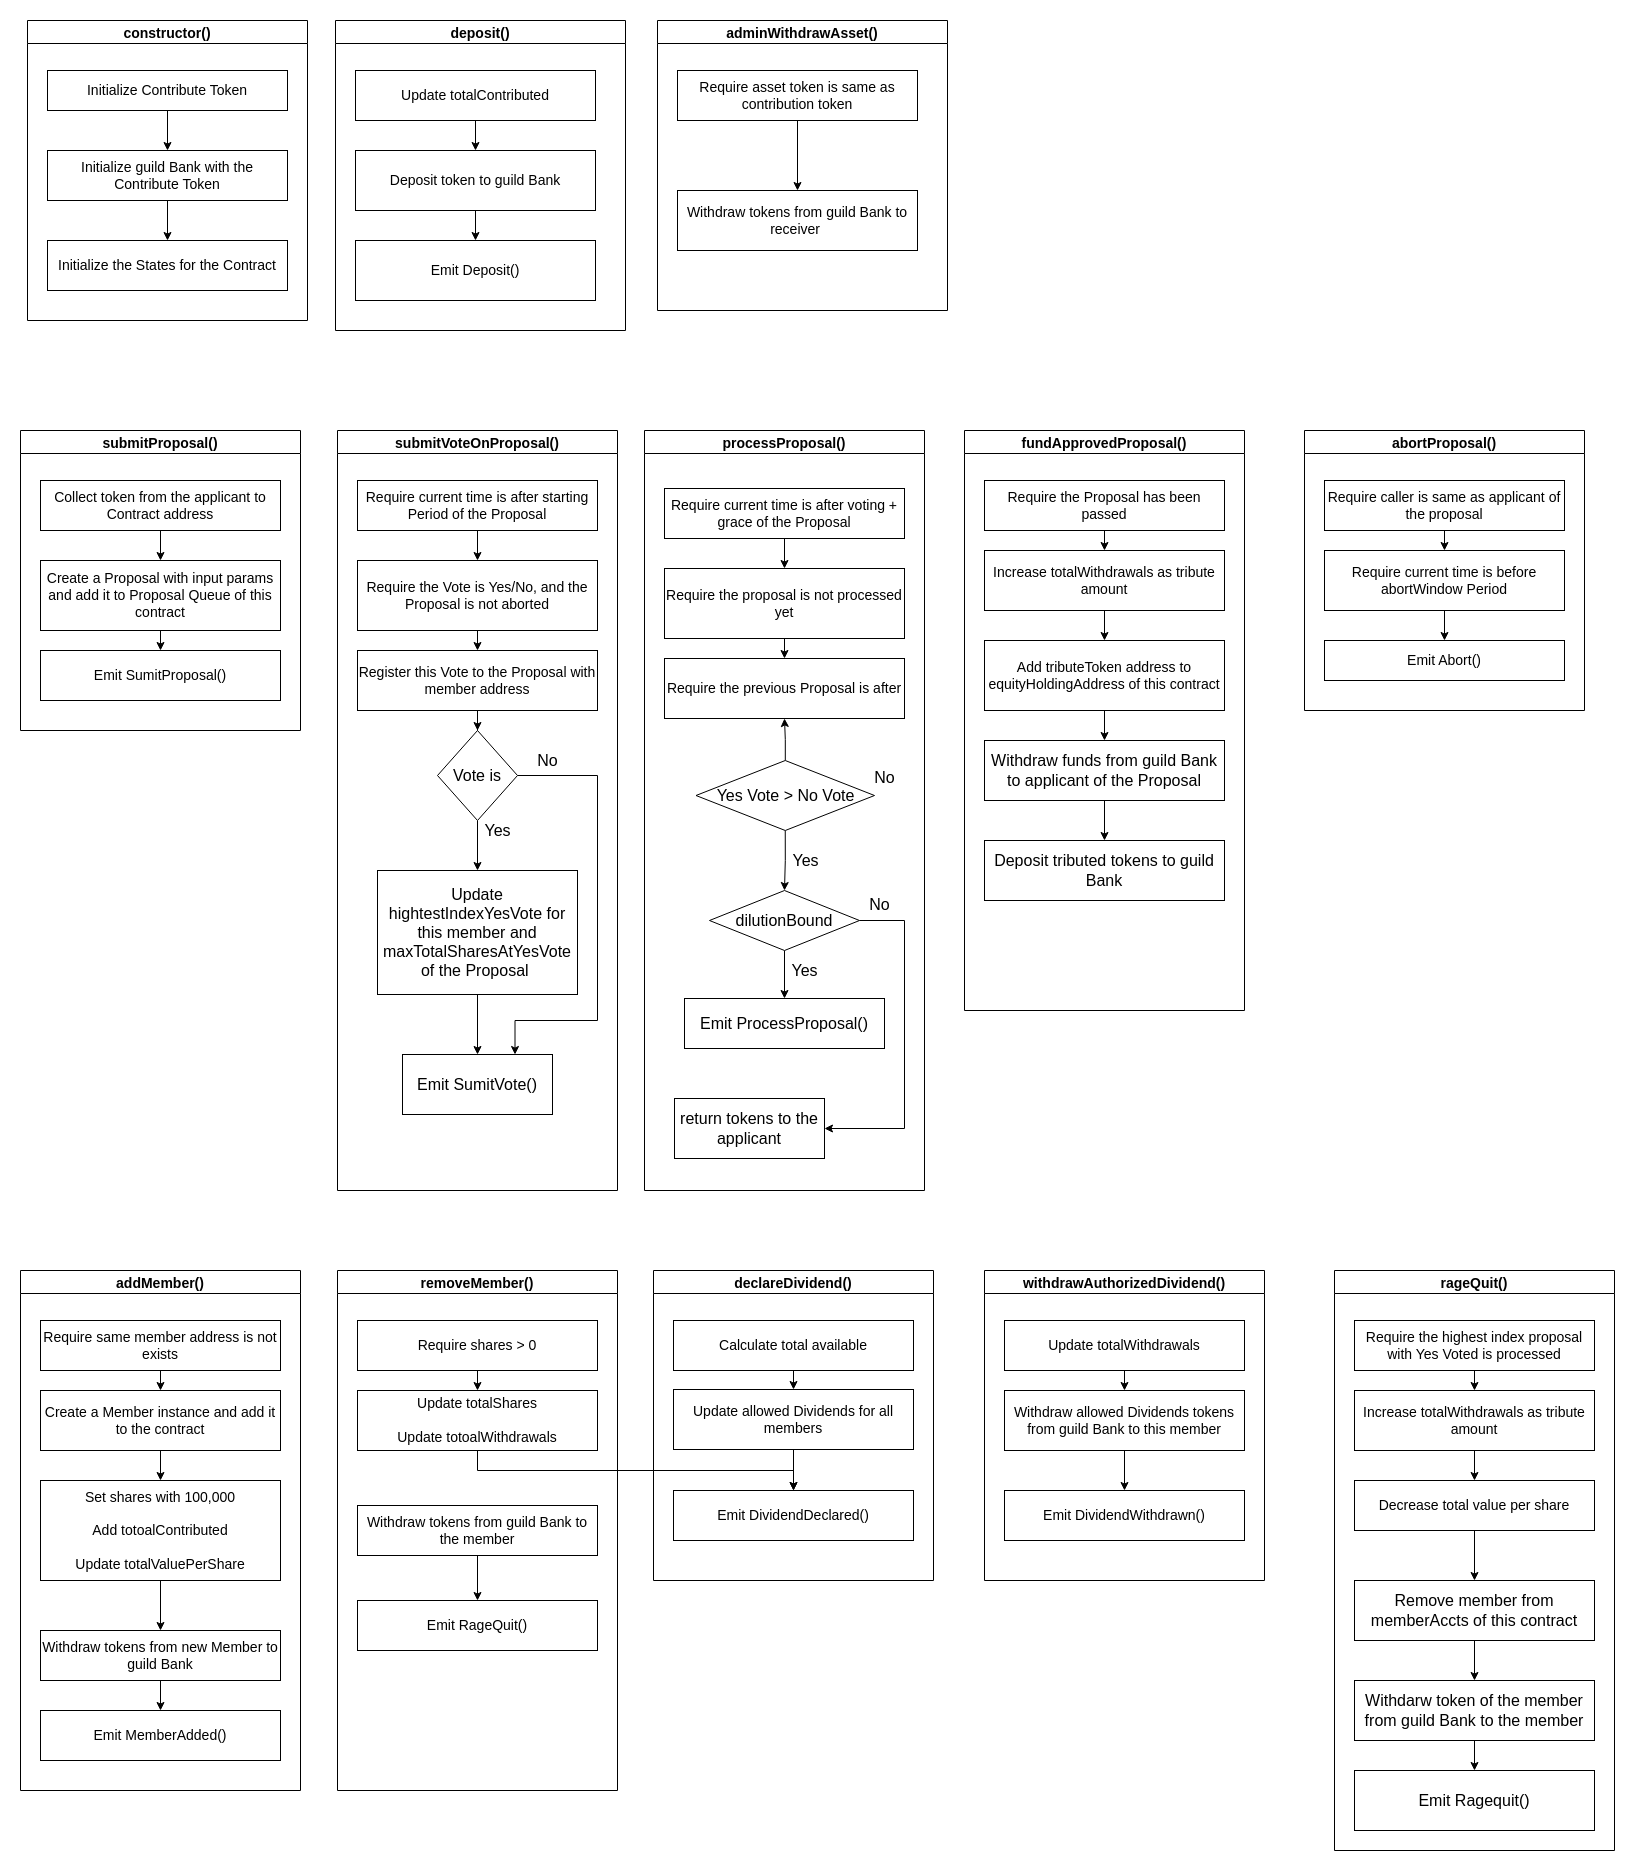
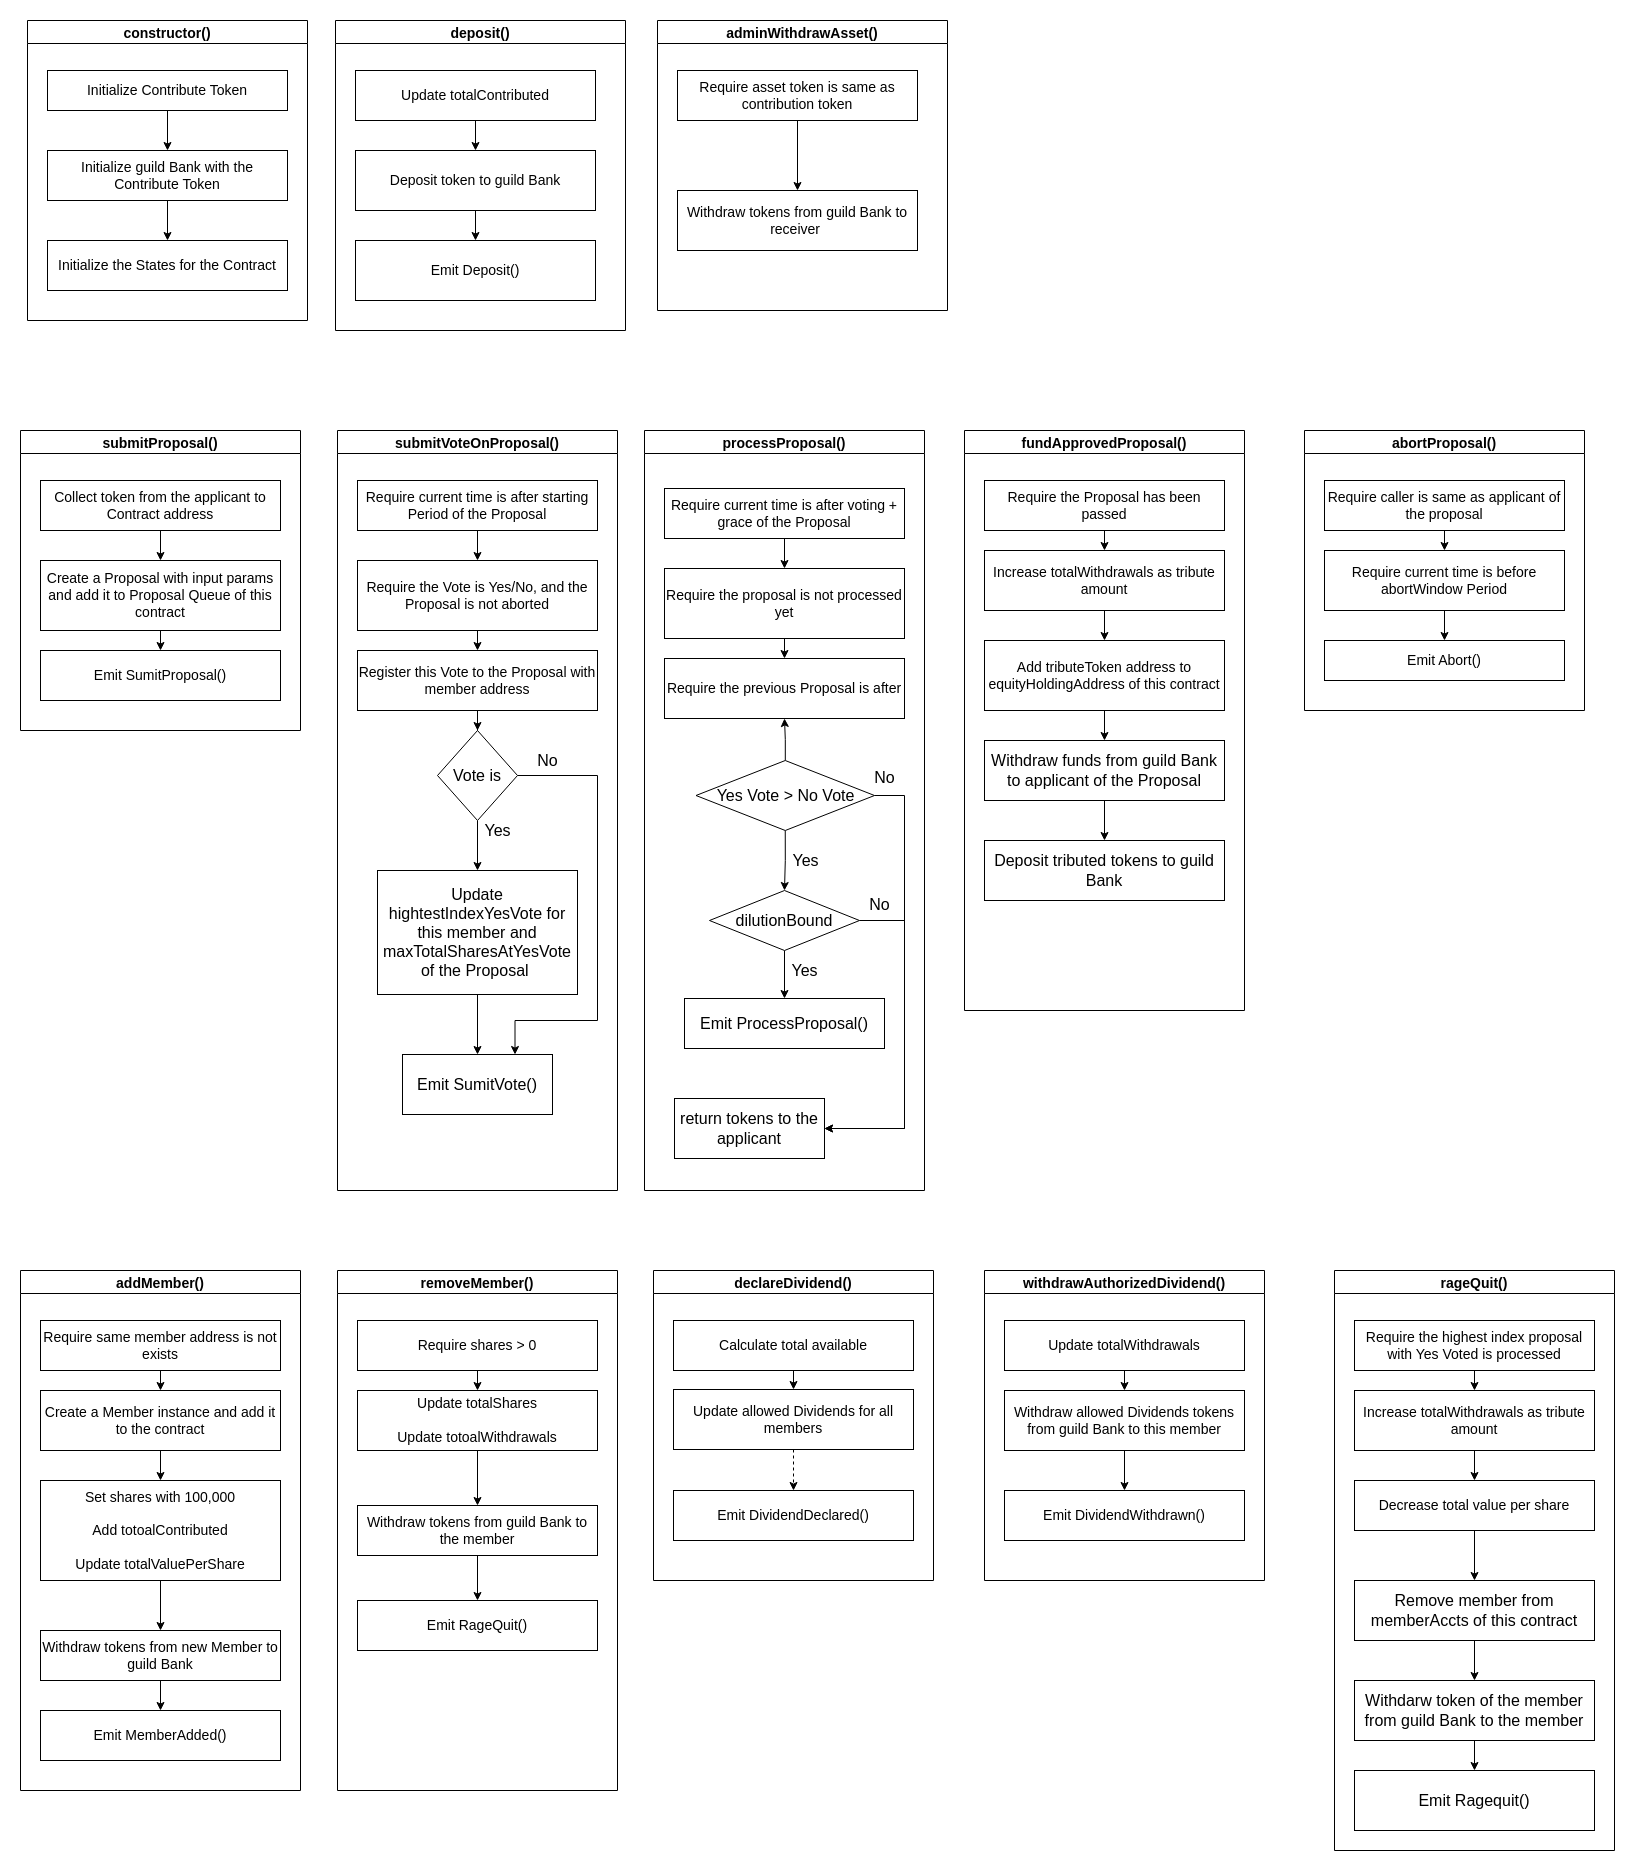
edge "Yes Vote > No Vote" -> "return tokens to the applicant": added
edge "Update allowed Dividends for all members" -> "Emit DividendDeclared()": style solid -> dashed
edge "Update totalShares Update totoalWithdrawals" -> "Emit DividendDeclared()": now "Update totalShares Update totoalWithdrawals" -> "Withdraw tokens from guild Bank to the member"
